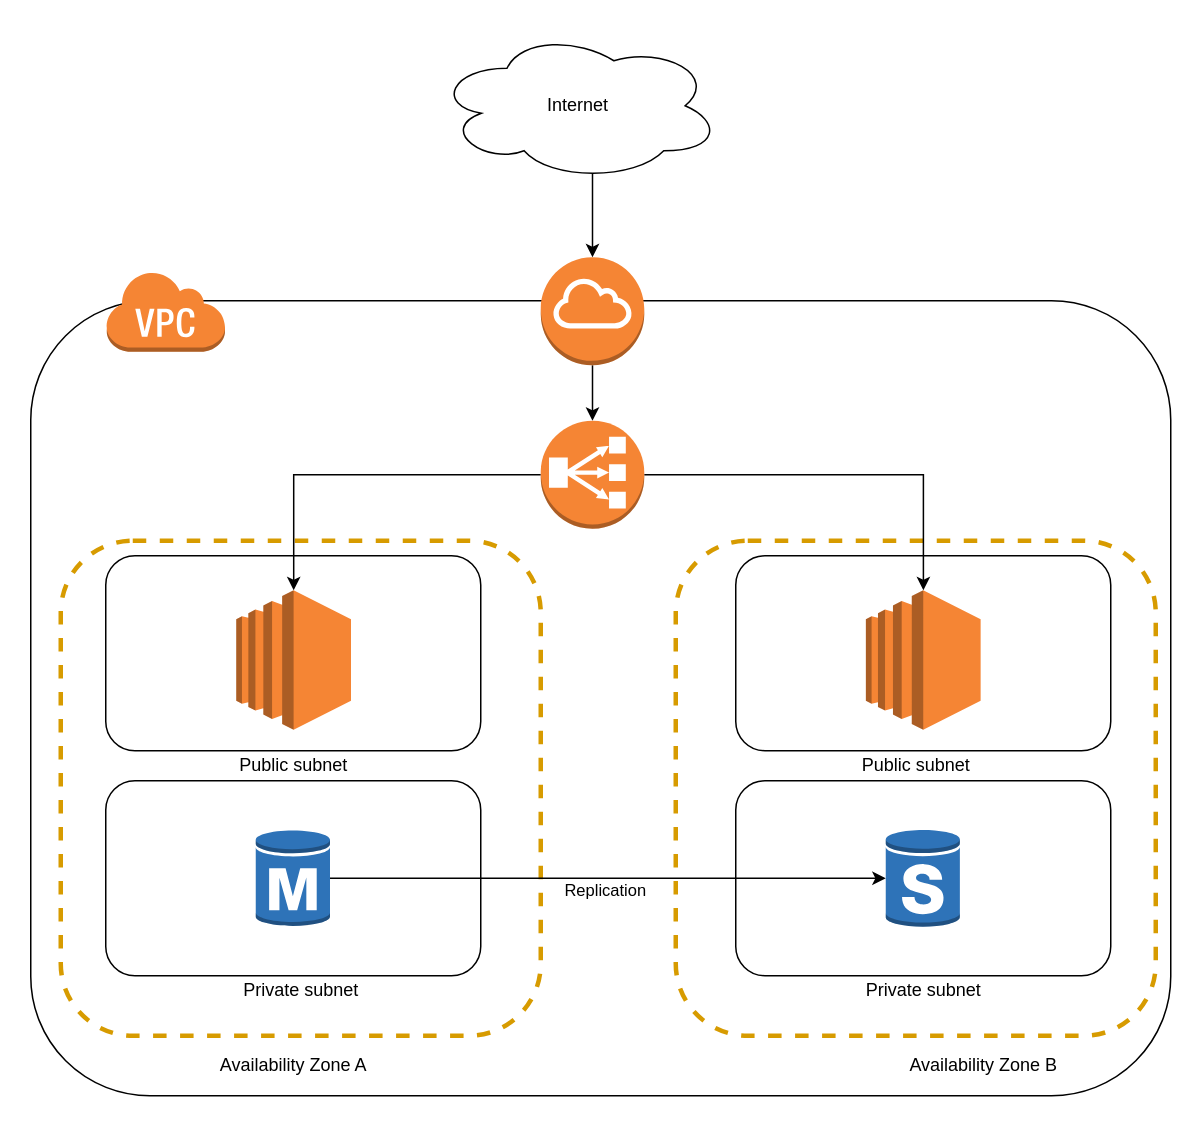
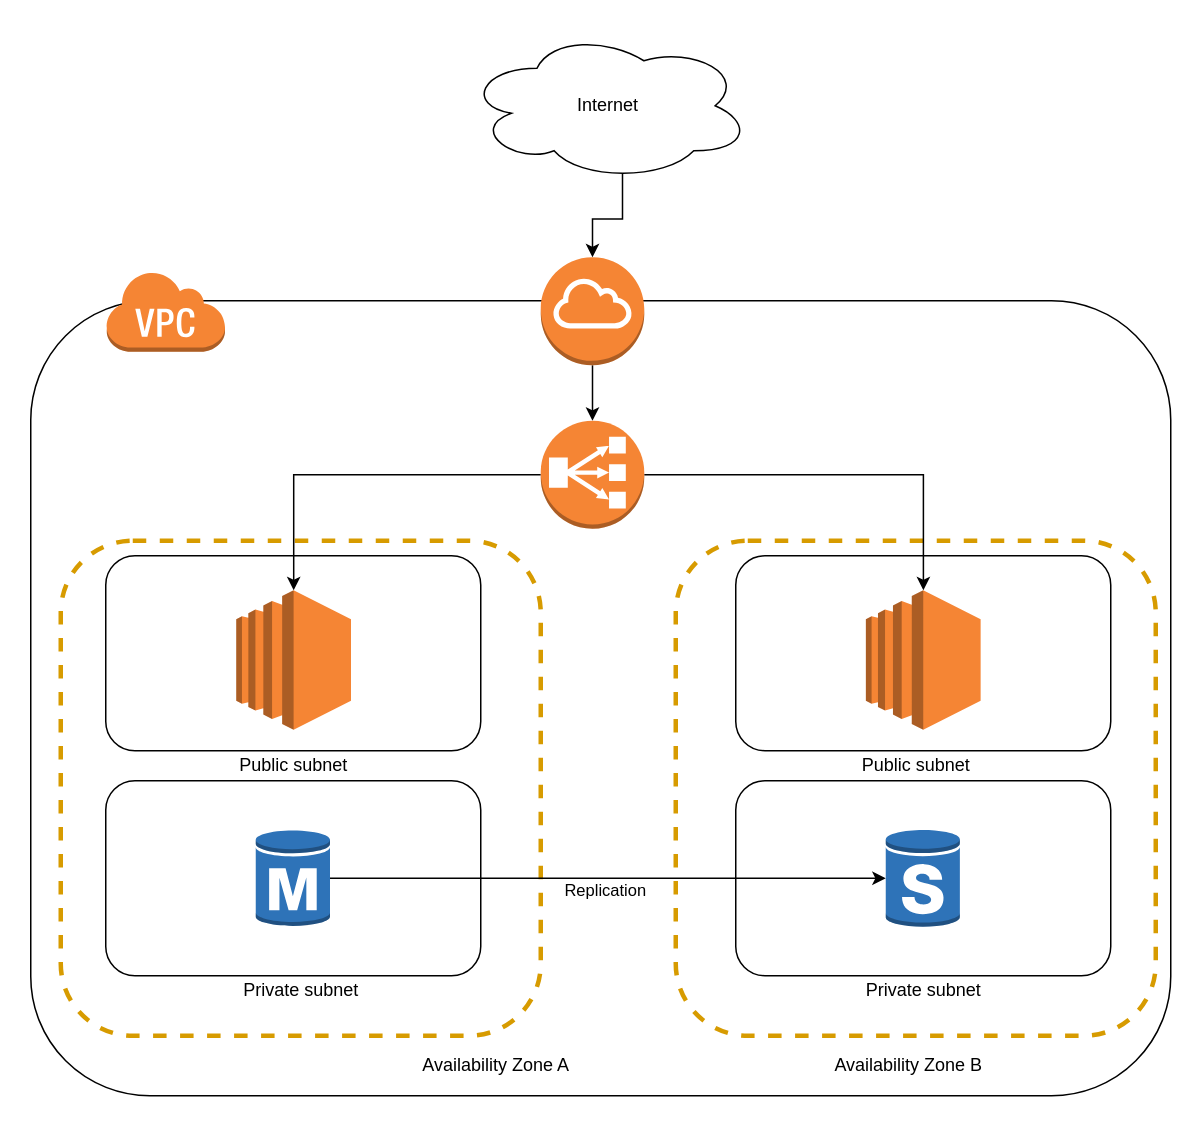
node "Internet": moved (578, 106) -> (608, 106)
node "Availability Zone A": moved (294, 1066) -> (496, 1066)
node "Availability Zone B": moved (983, 1066) -> (908, 1066)
